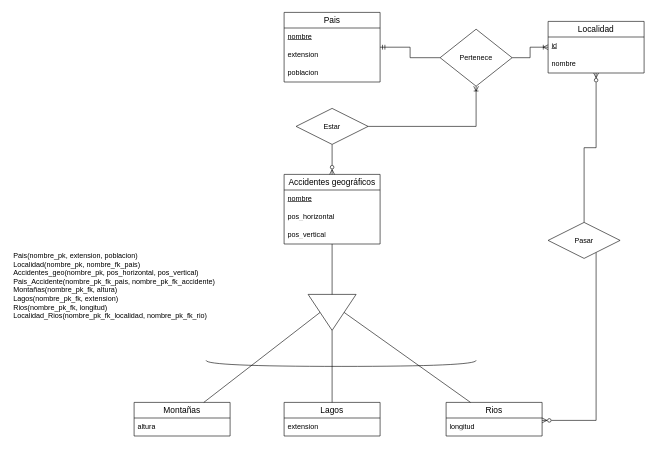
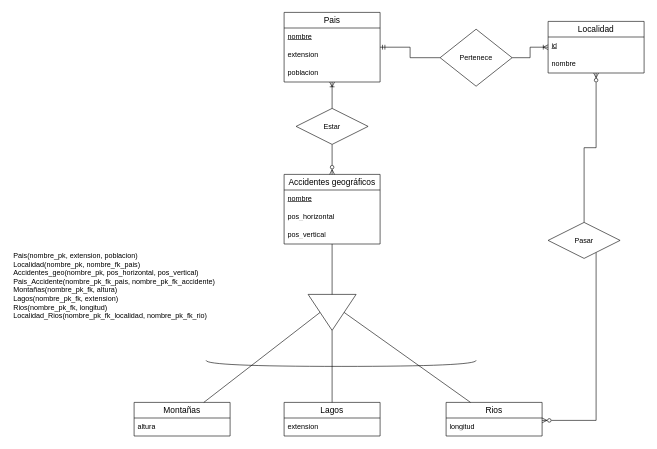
edge "Estar" -> "Pertenece": now "Estar" -> "Pais"
